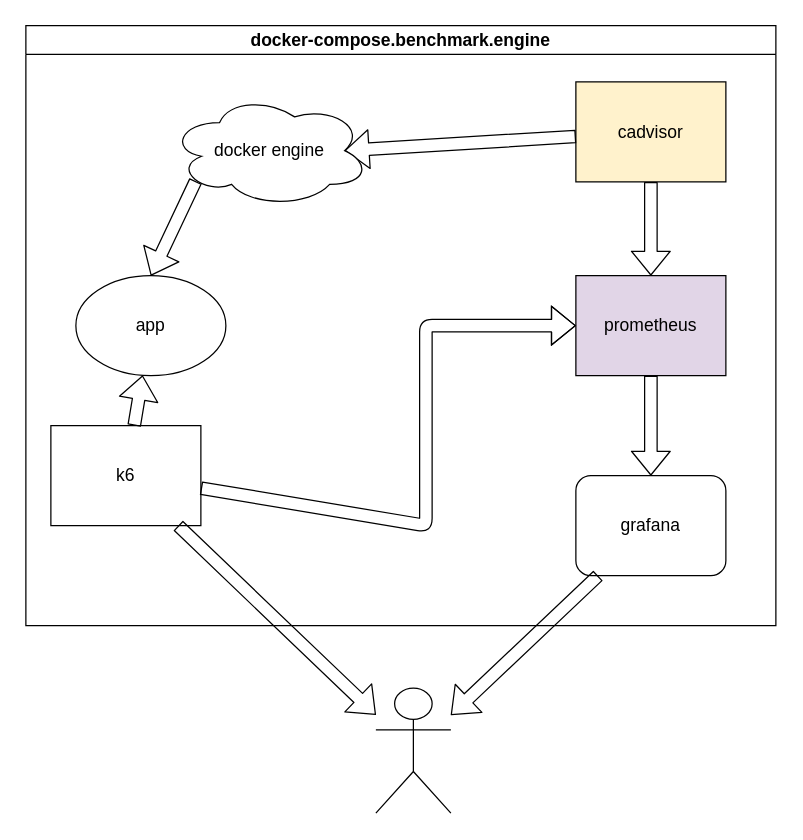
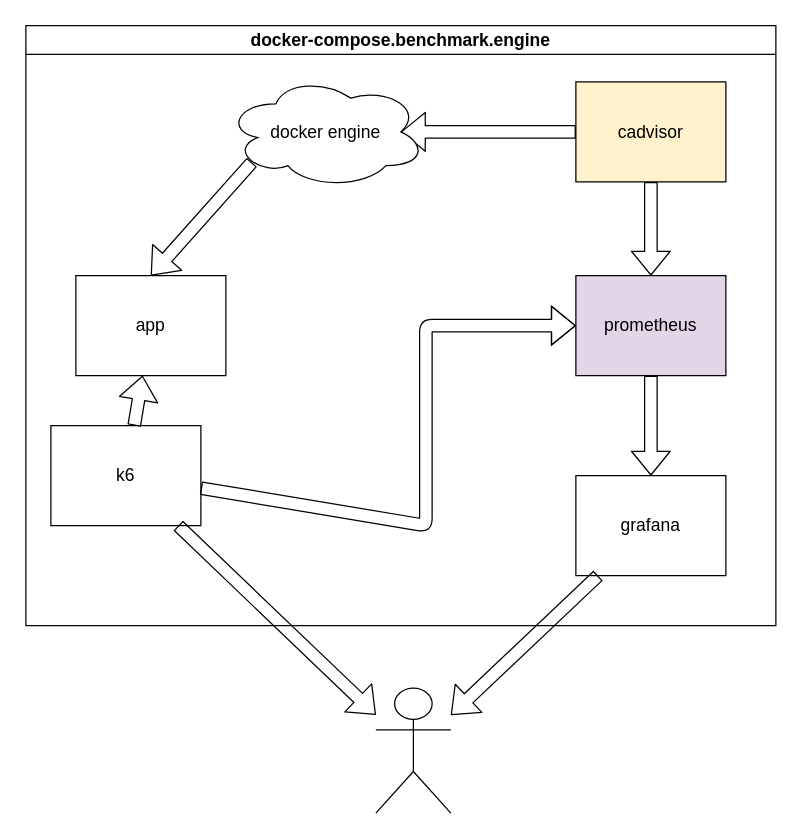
node "docker engine": moved (269, 151) -> (326, 132)
node "app": shape ellipse -> rectangle
node "grafana": shape rounded rectangle -> rectangle
